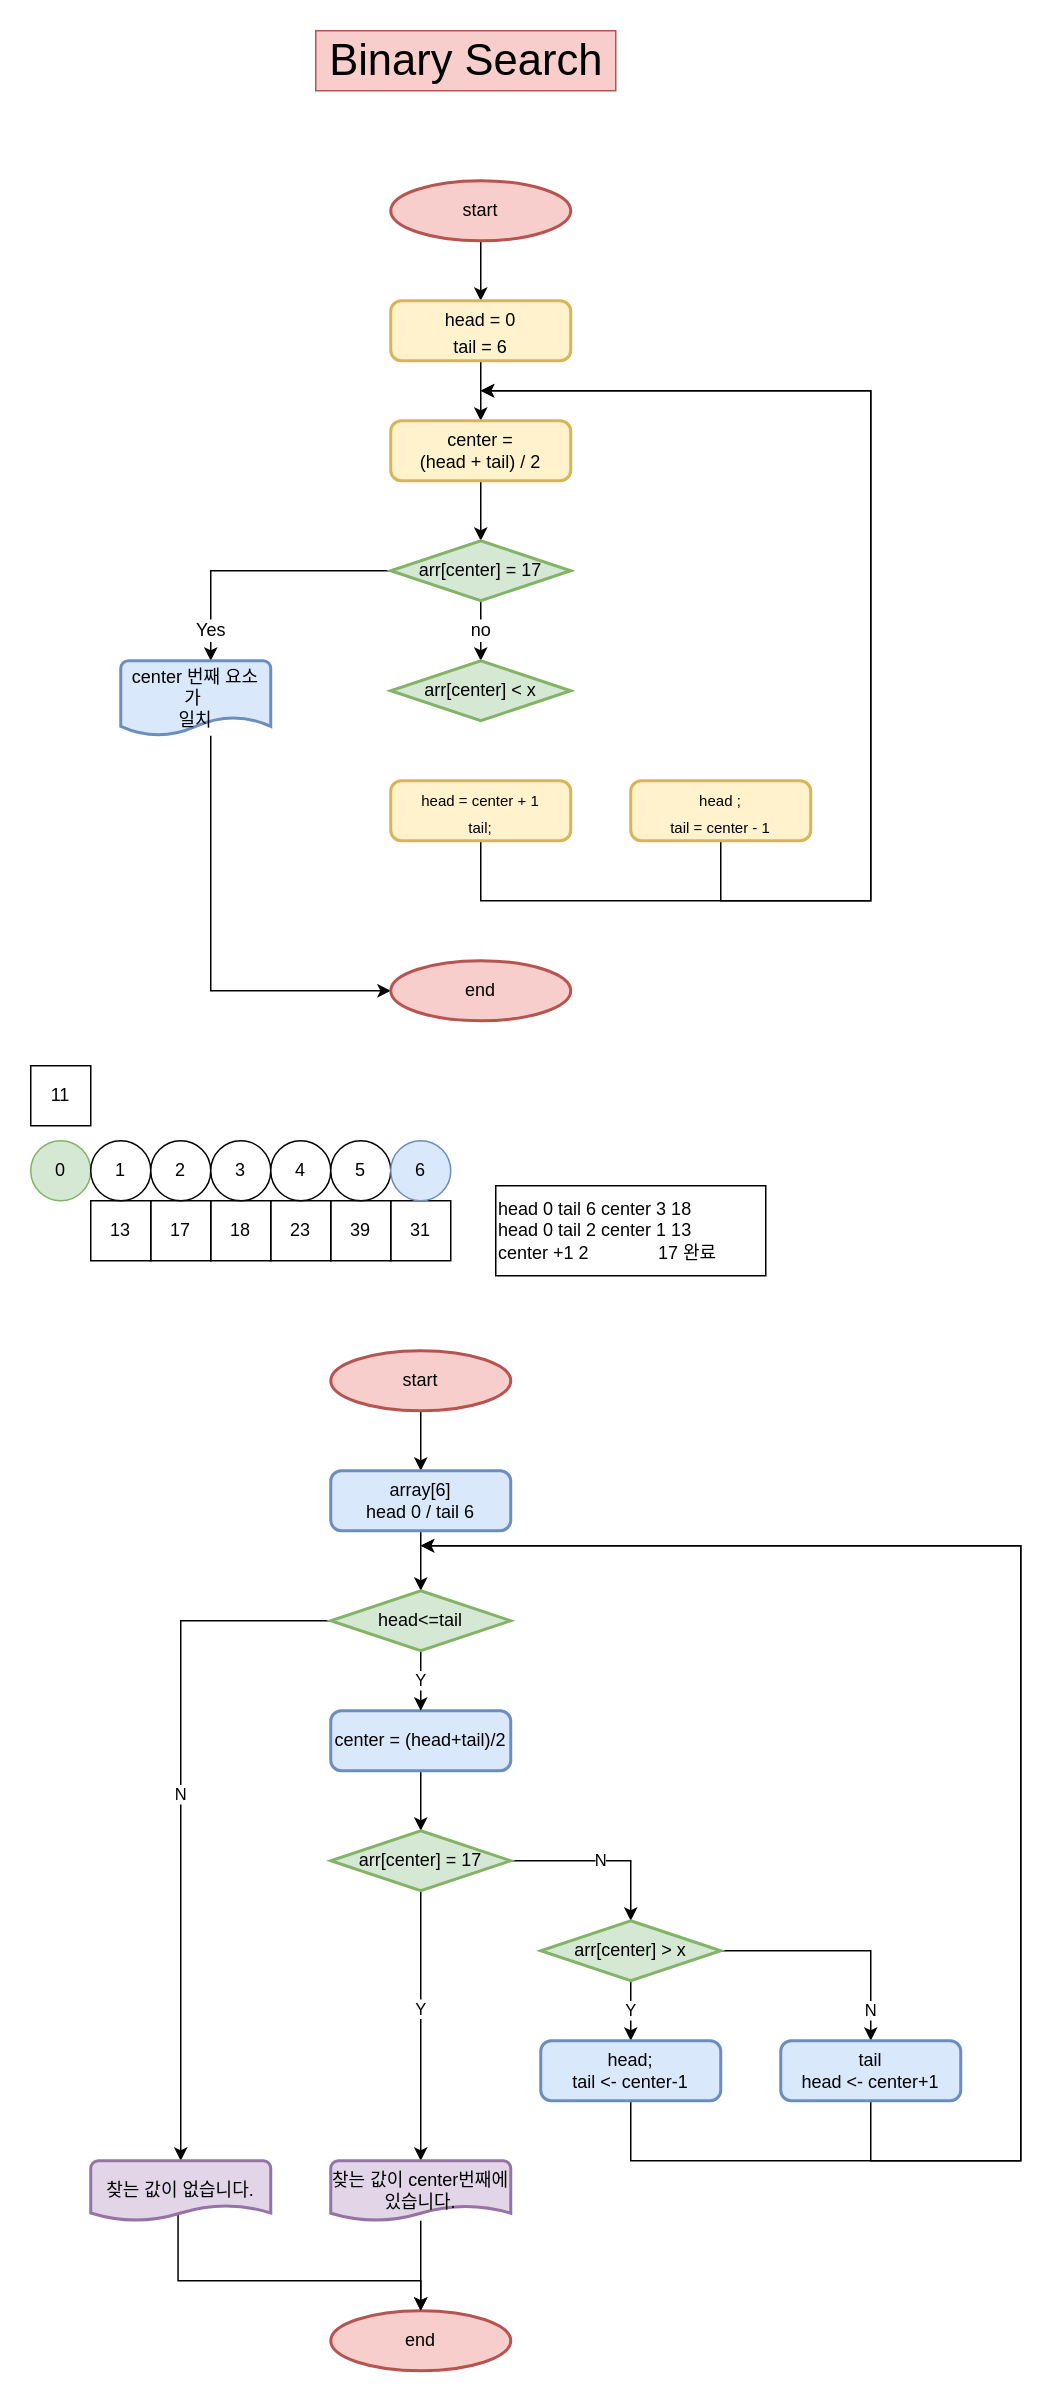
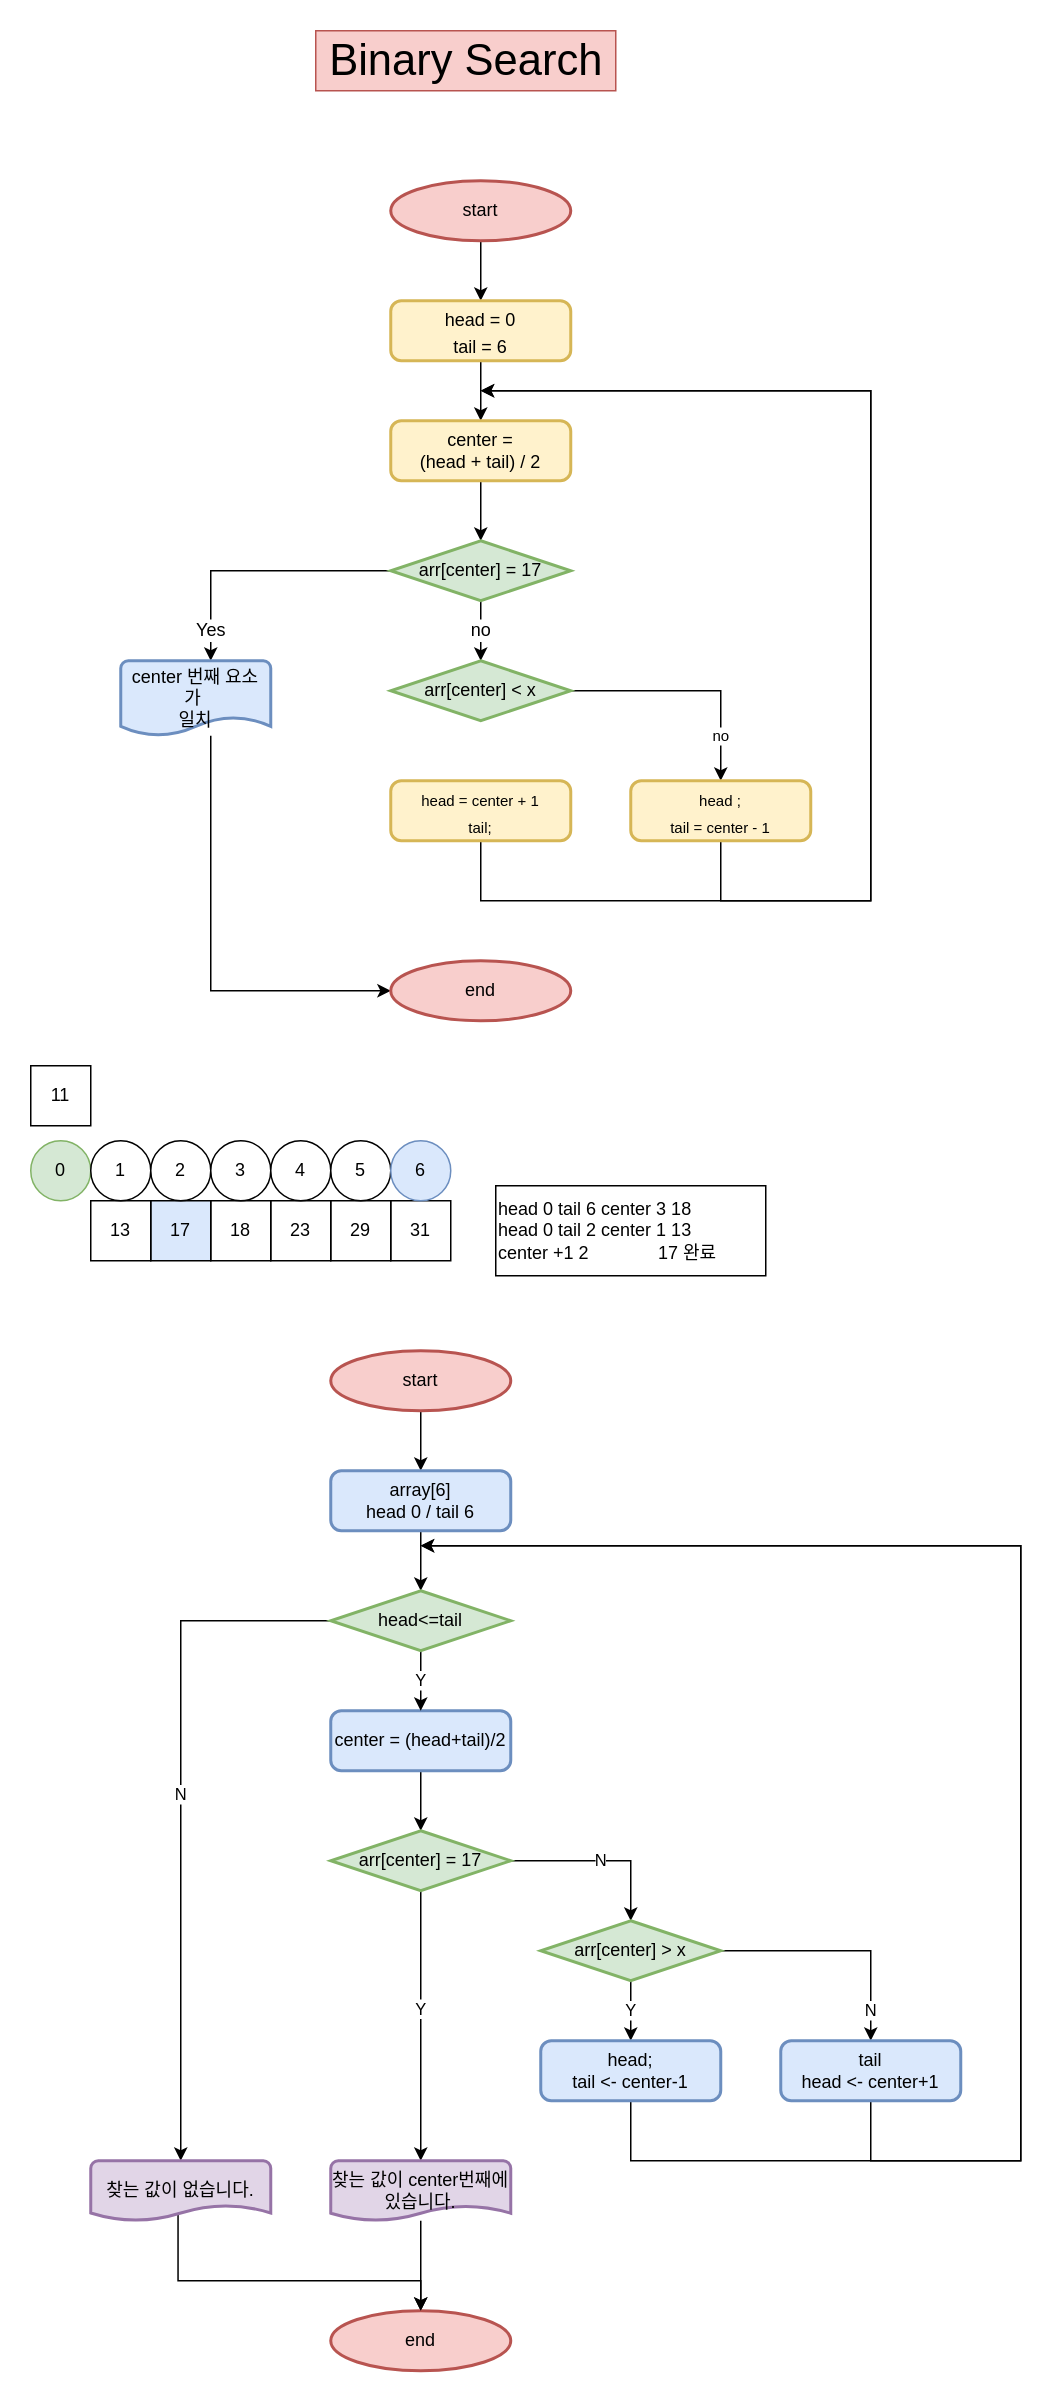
edge "arr[center] < x" -> "head ; tail = center - 1": added, label "no"
node "17": fillcolor #ffffff -> #dae8fc
node "39": label "39" -> "29"
